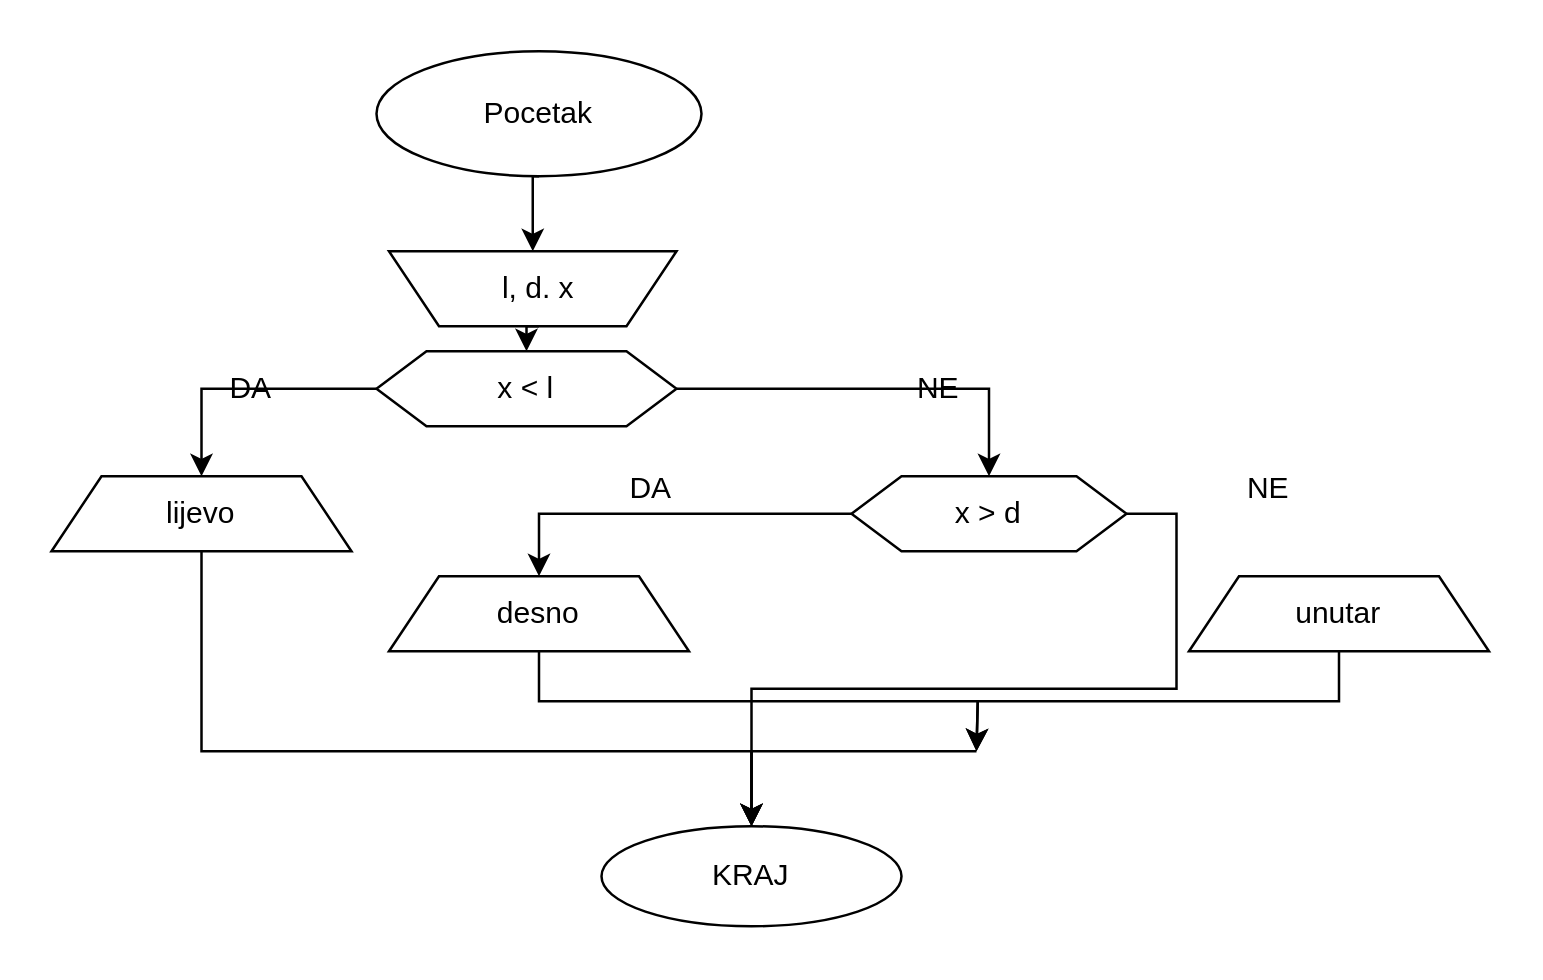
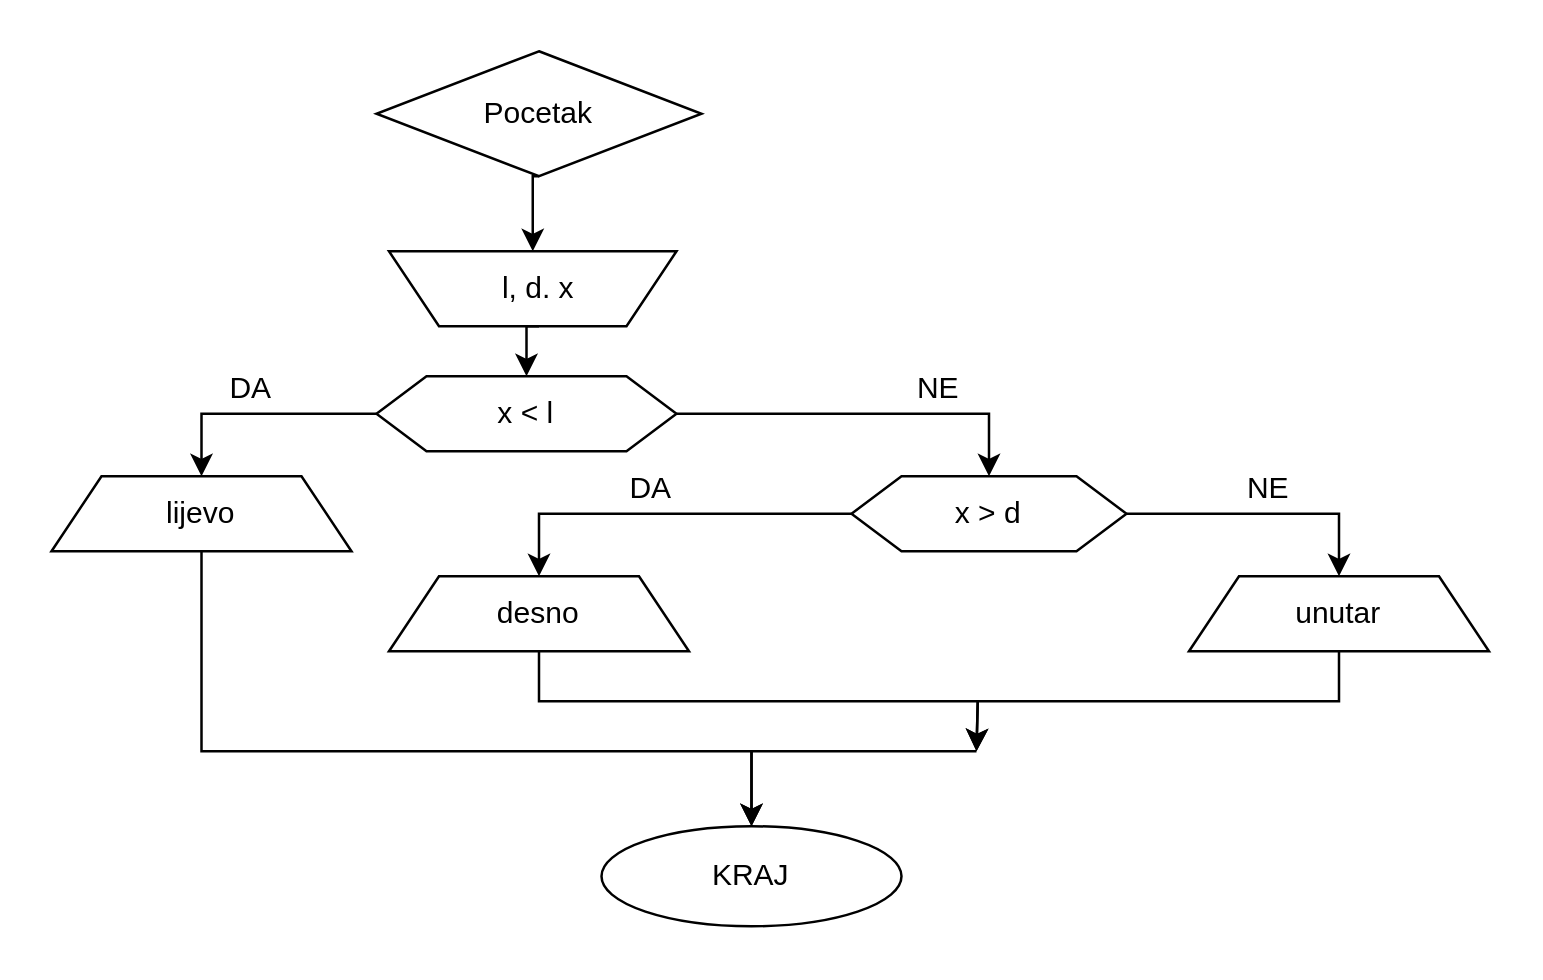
node "Pocetak": shape ellipse -> diamond
node "x < l": moved (526, 389) -> (526, 414)
edge "x > d" -> "KRAJ": now "x > d" -> "unutar"
